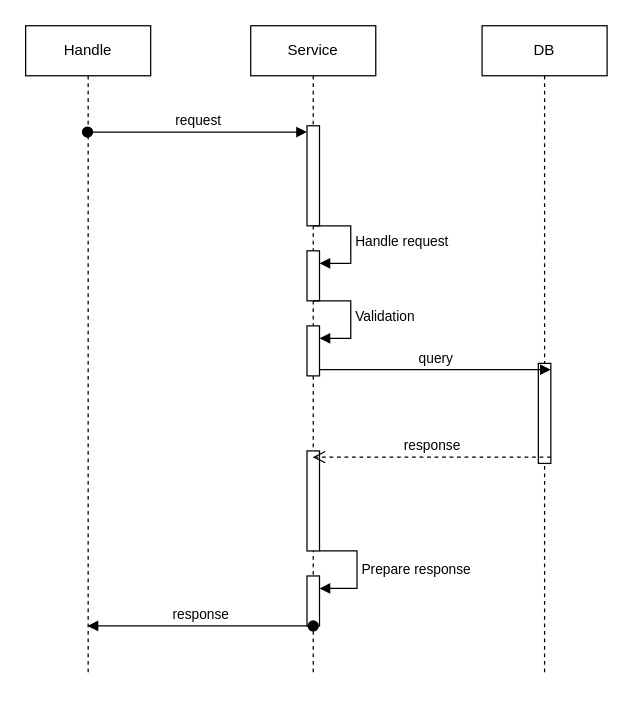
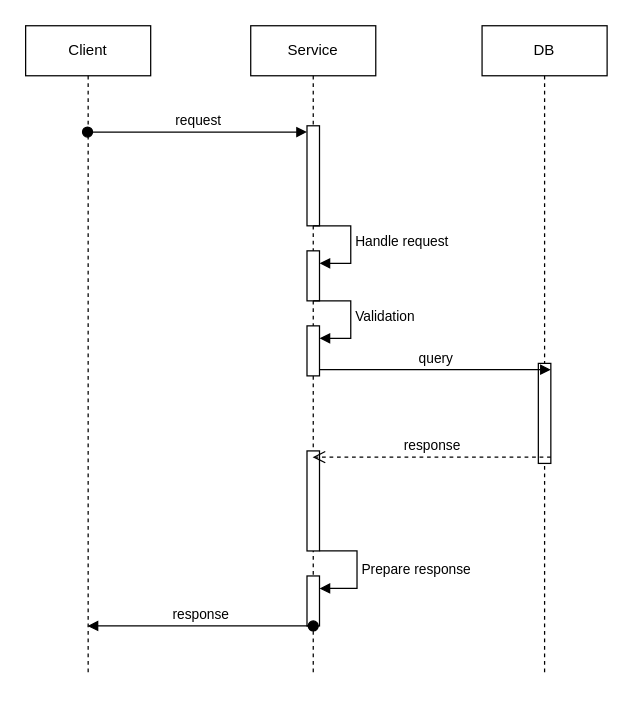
node "Handle": label "Handle" -> "Client"
